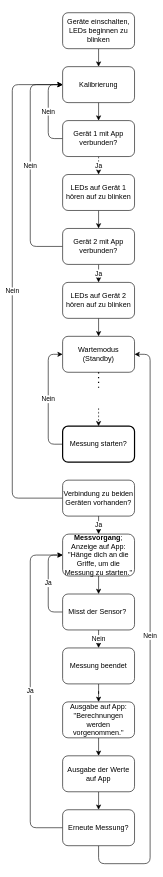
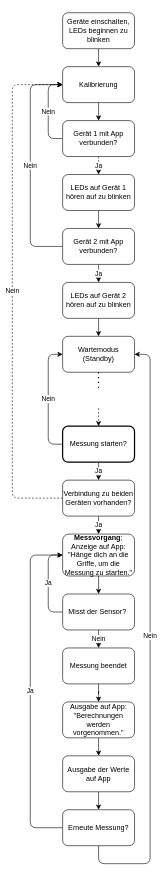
edge "Verbindung zu beiden Geräten vorhanden?" -> "Kalibrierung": style solid -> dashed
edge "Messung starten?" -> "Verbindung zu beiden Geräten vorhanden?": added, label "Ja"
